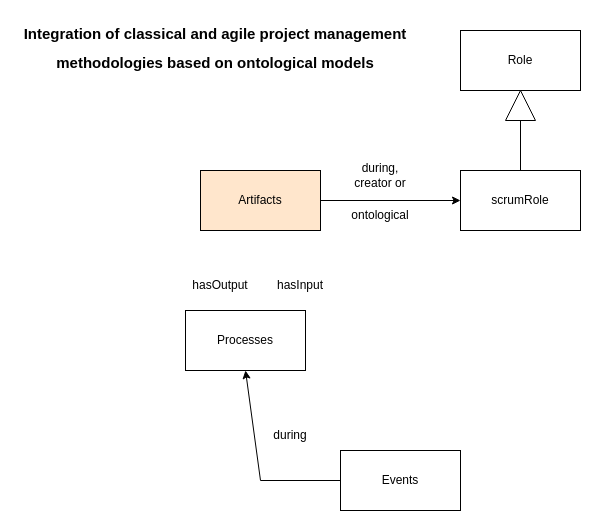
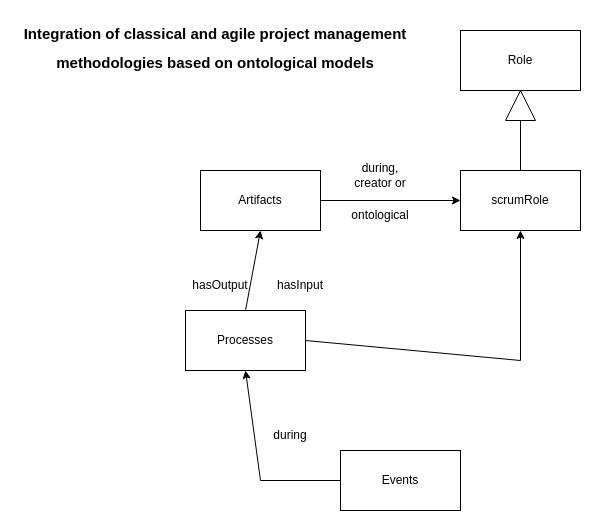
node "Artifacts": fillcolor #ffe6cc -> #ffffff
edge "Processes" -> "Artifacts": added
edge "Processes" -> "scrumRole": added
